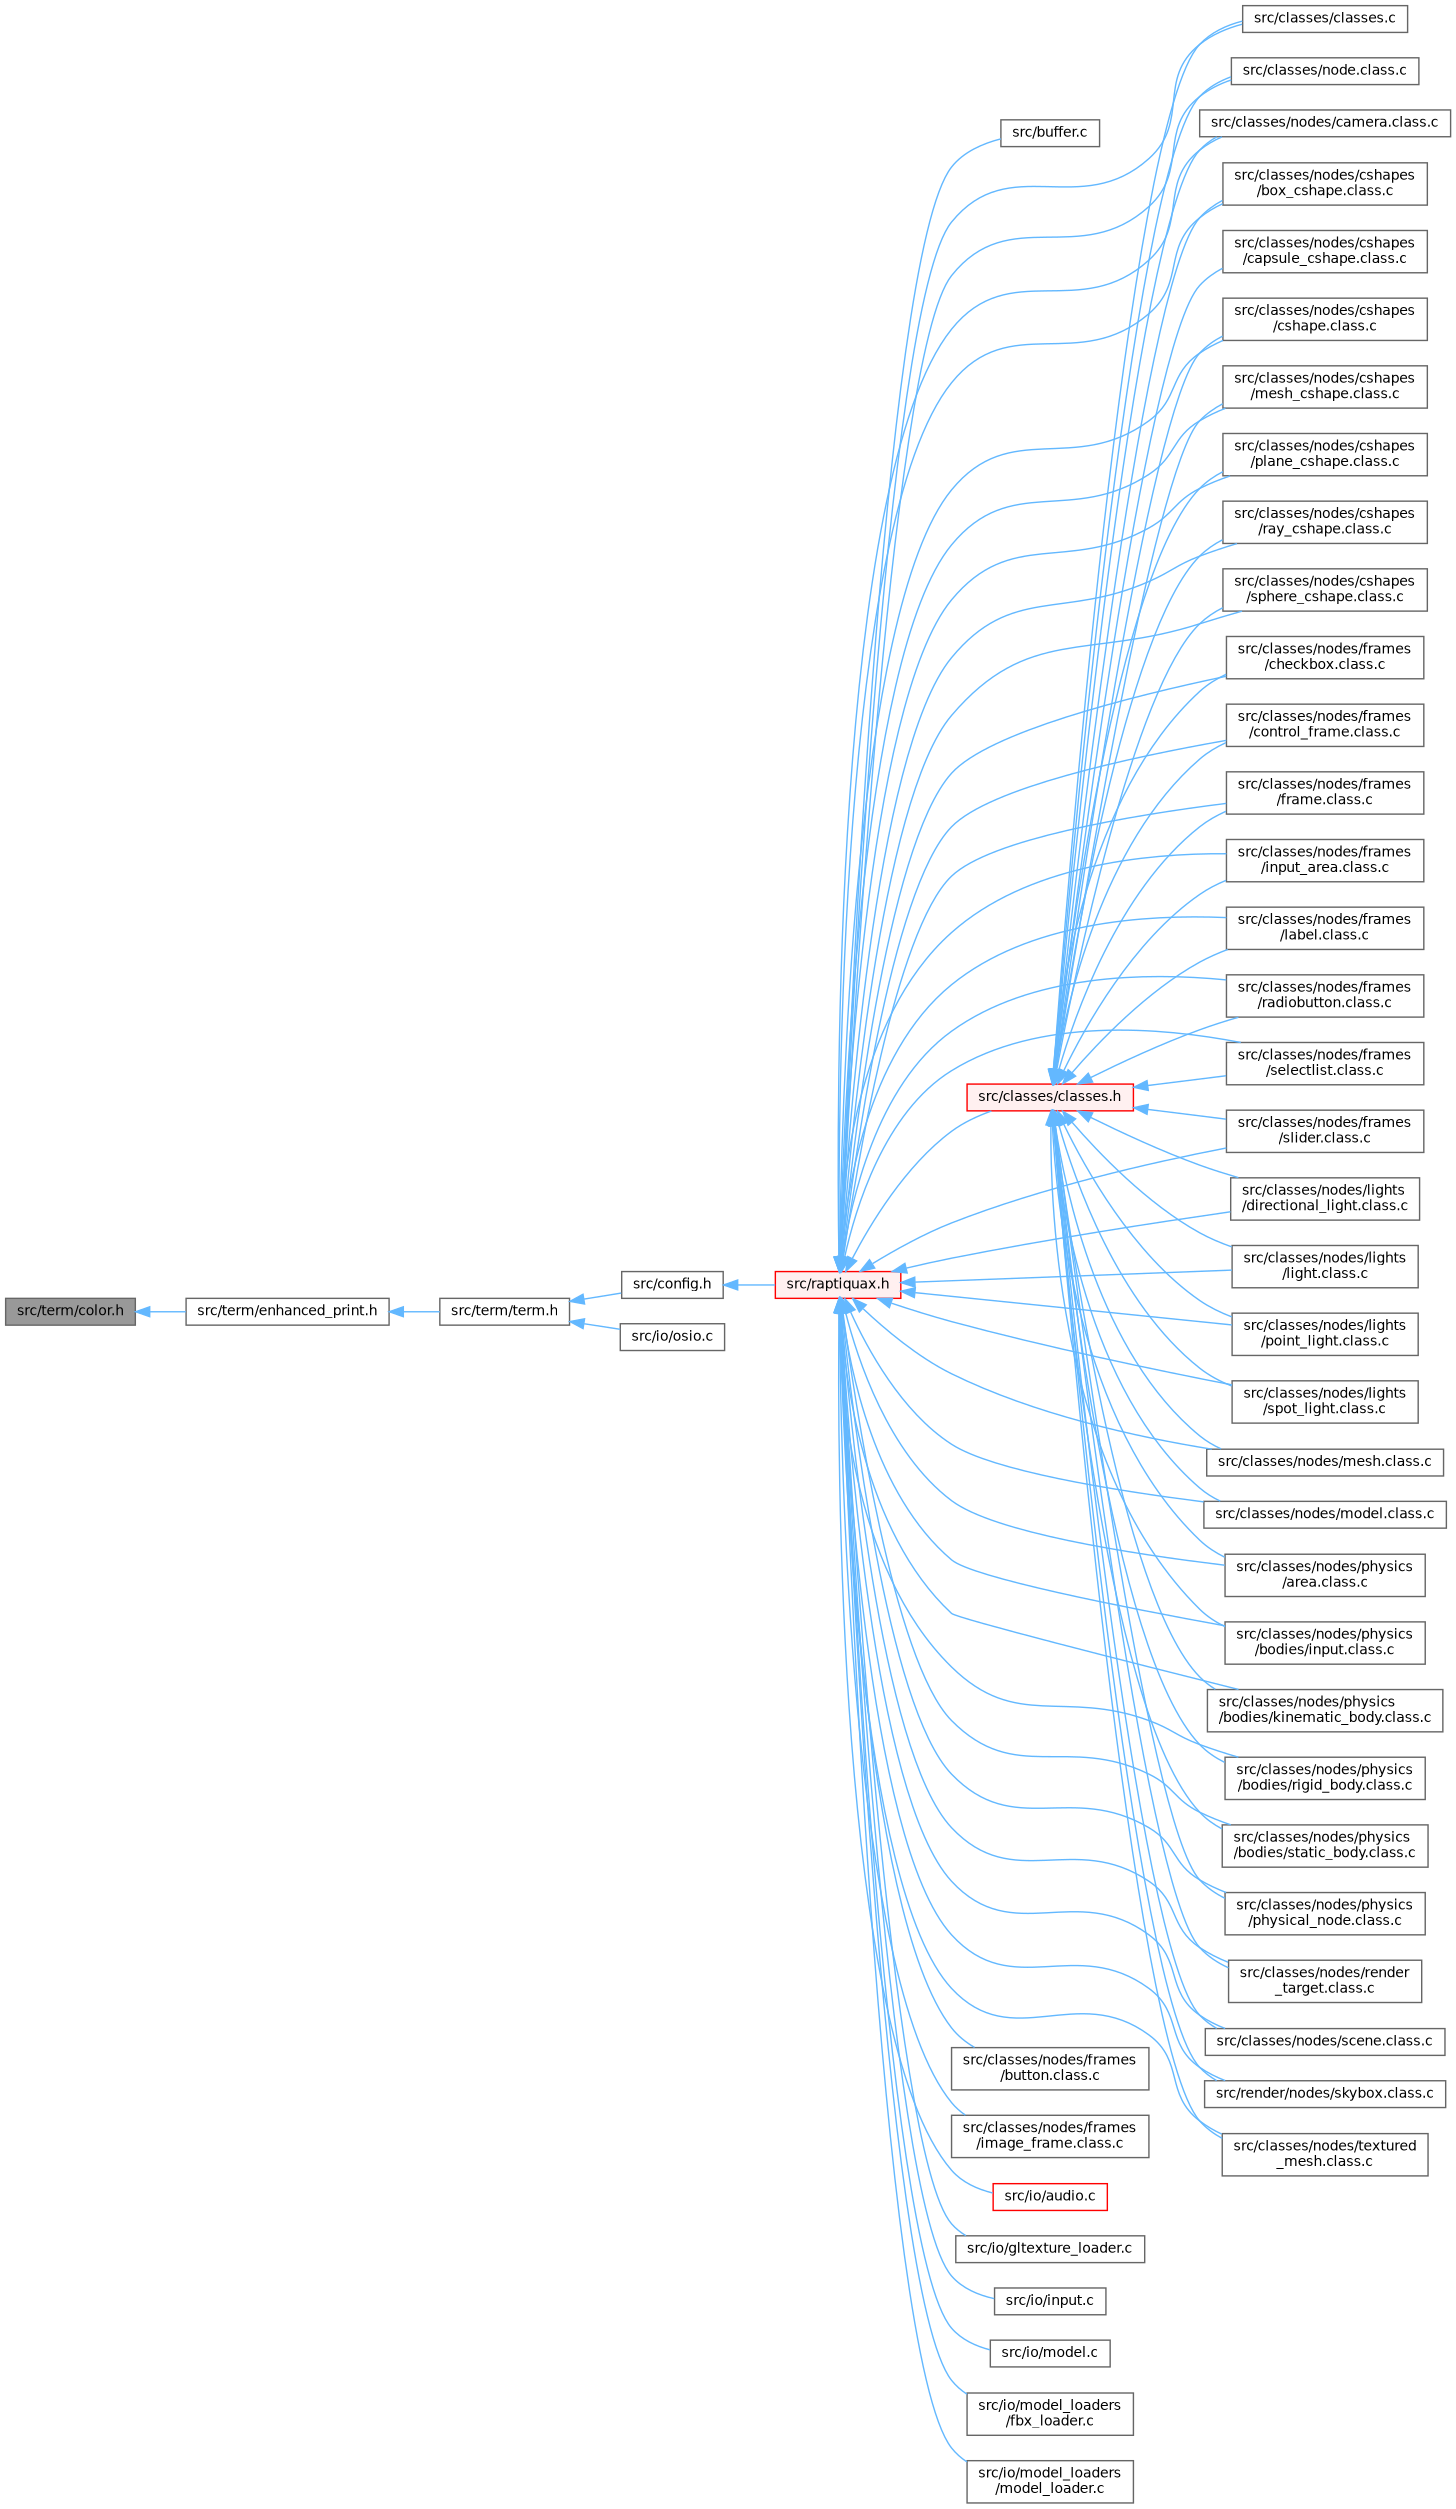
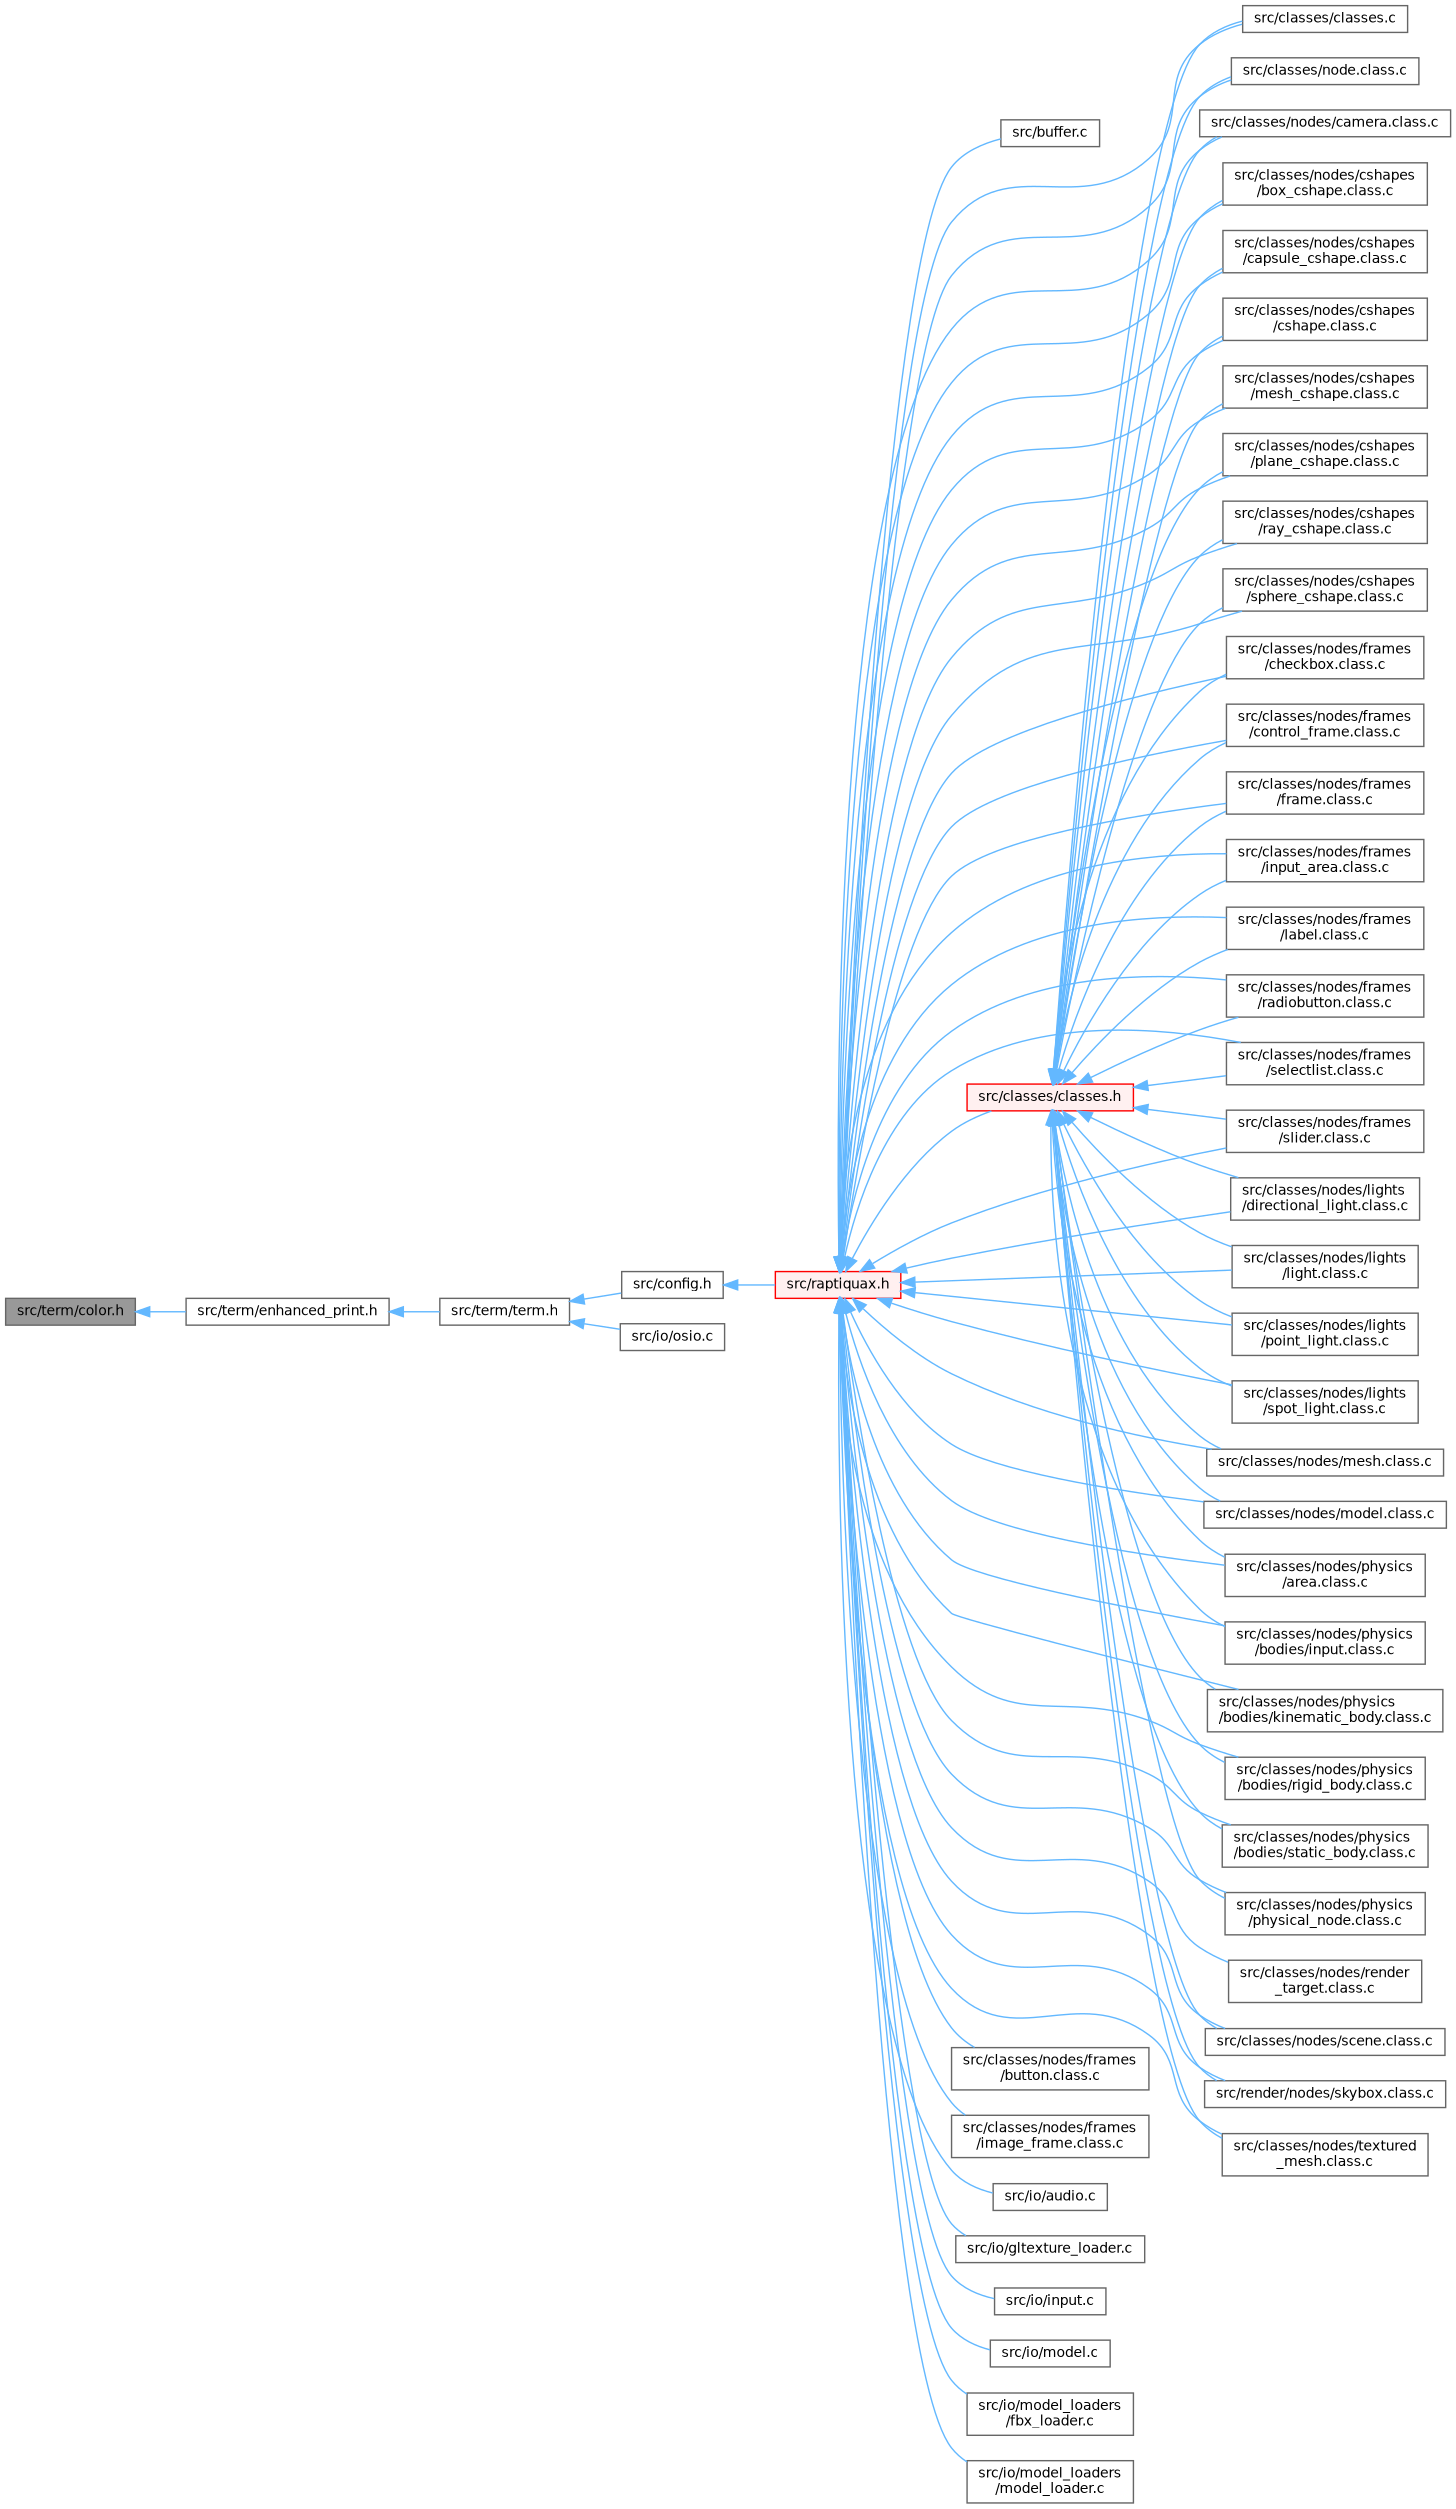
edge "src/classes/nodes/cshapes /capsule_cshape.class.c" -> "src/raptiquax.h": added
edge "src/classes/nodes/render _target.class.c" -> "src/classes/classes.h": removed
node "src/io/audio.c": color red -> grey40
